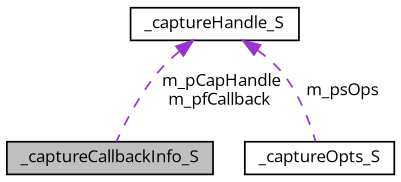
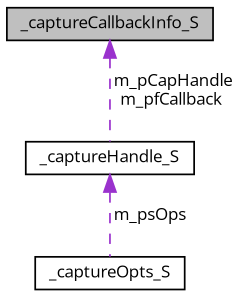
edge "_captureCallbackInfo_S" -> "_captureHandle_S": reversed
